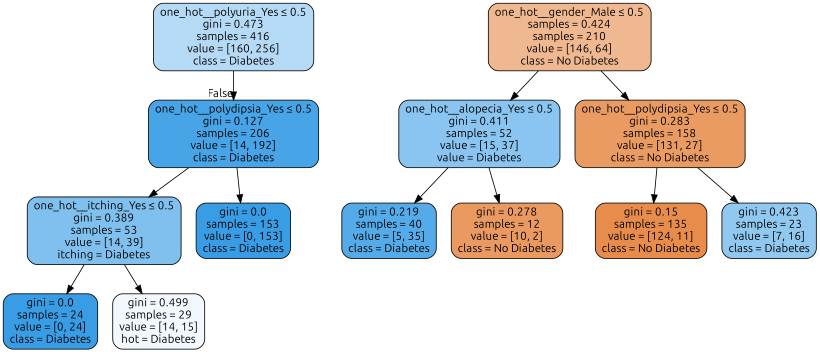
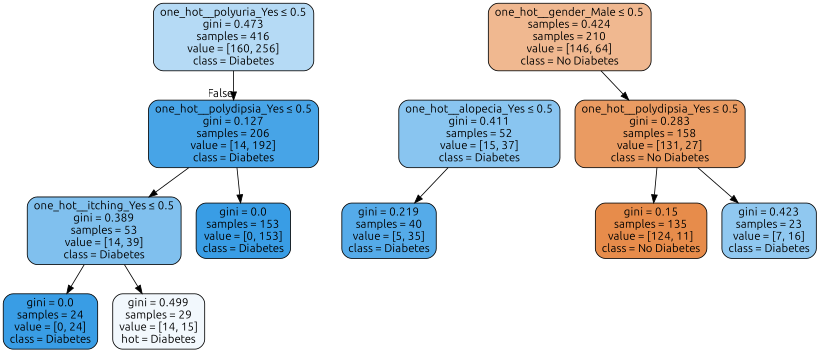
edge "one_hot__gender_Male ≤ 0.5" -> "one_hot__alopecia_Yes ≤ 0.5": removed
node "one_hot__alopecia_Yes ≤ 0.5": text "value = Diabetes" -> "class = Diabetes"
node "gini = 0.278": removed
node "one_hot__itching_Yes ≤ 0.5": text "itching = Diabetes" -> "class = Diabetes"
